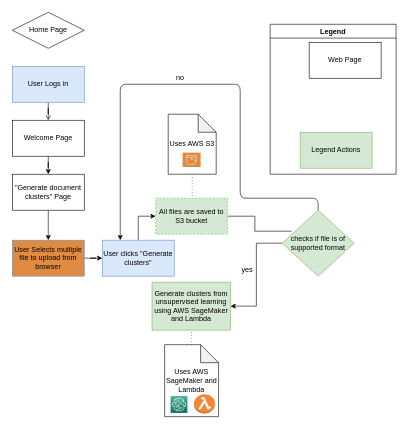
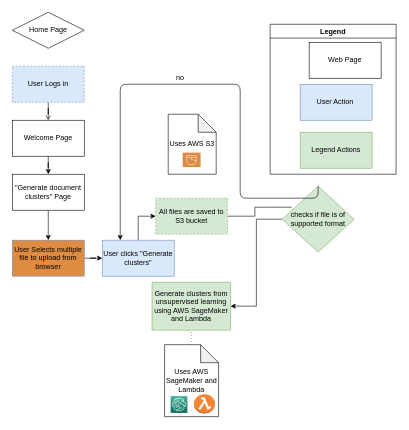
node "User Logs in": style solid -> dashed
node "User Action": added
edge "Uses AWS S3" -- "All files are saved to S3 bucket": removed
node "checks if file is of supported format": moved (318, 243) -> (318, 219)
node "yes": removed
